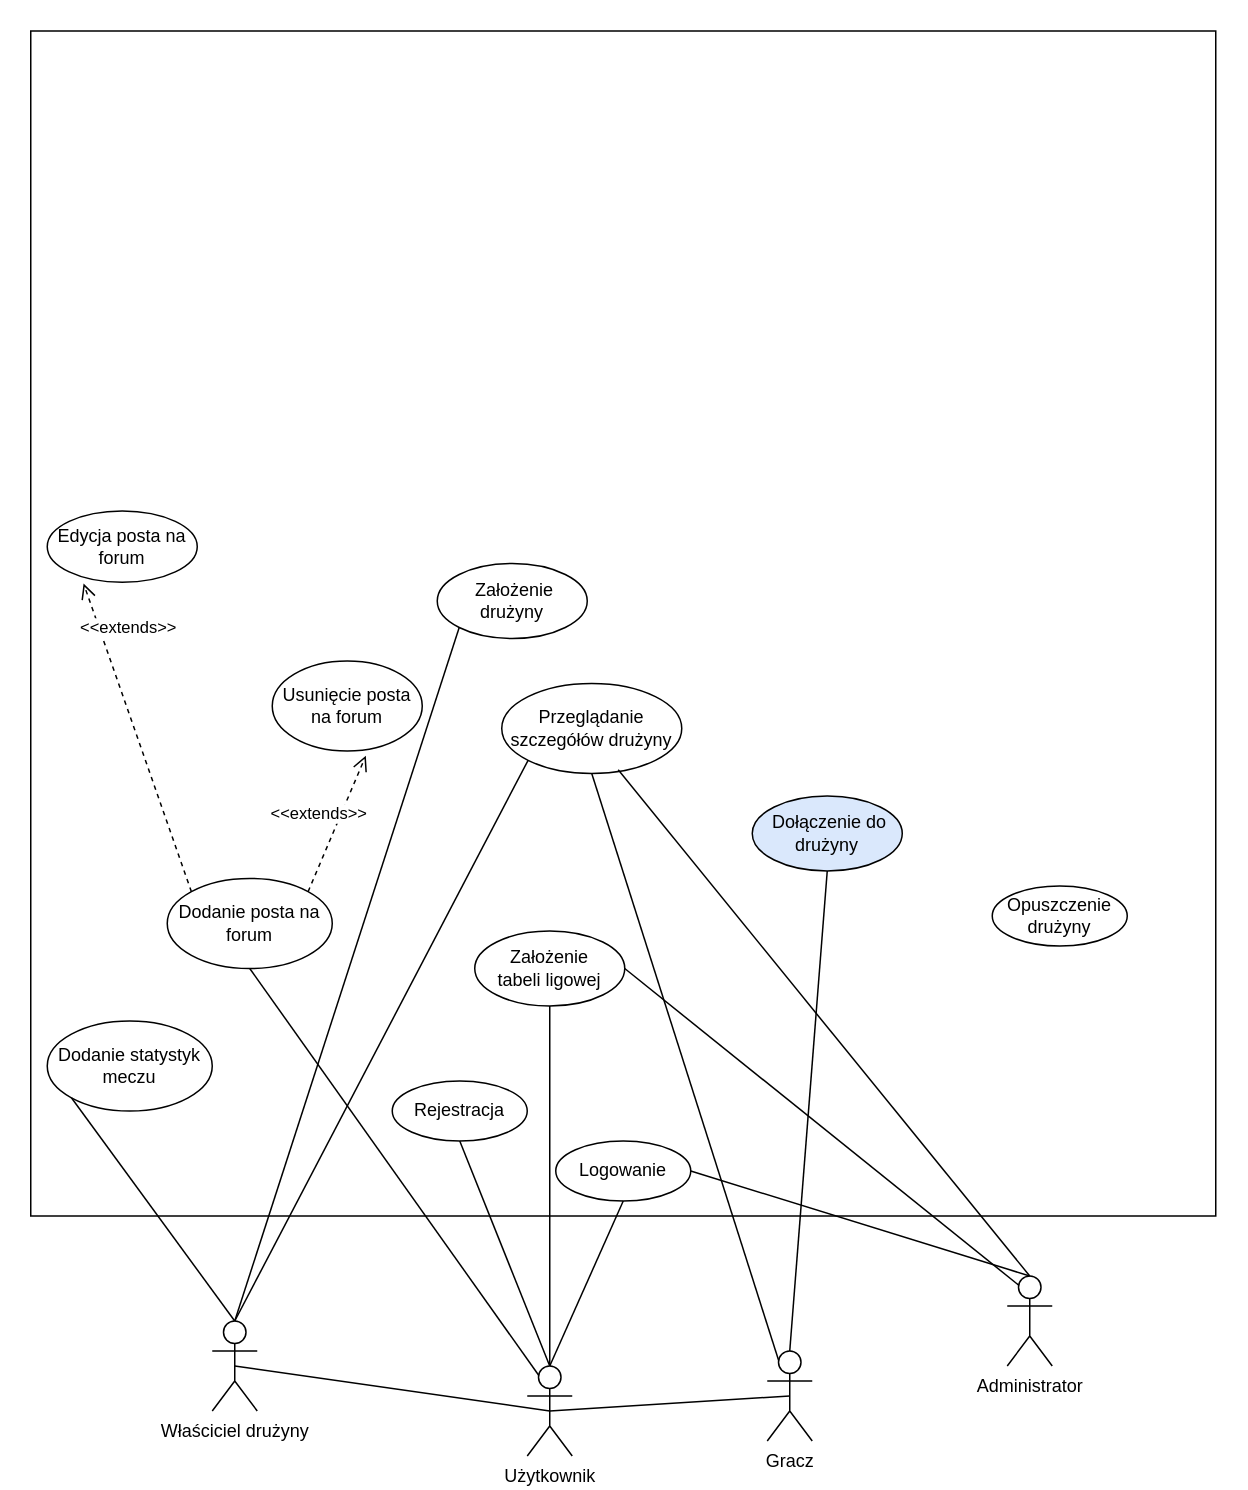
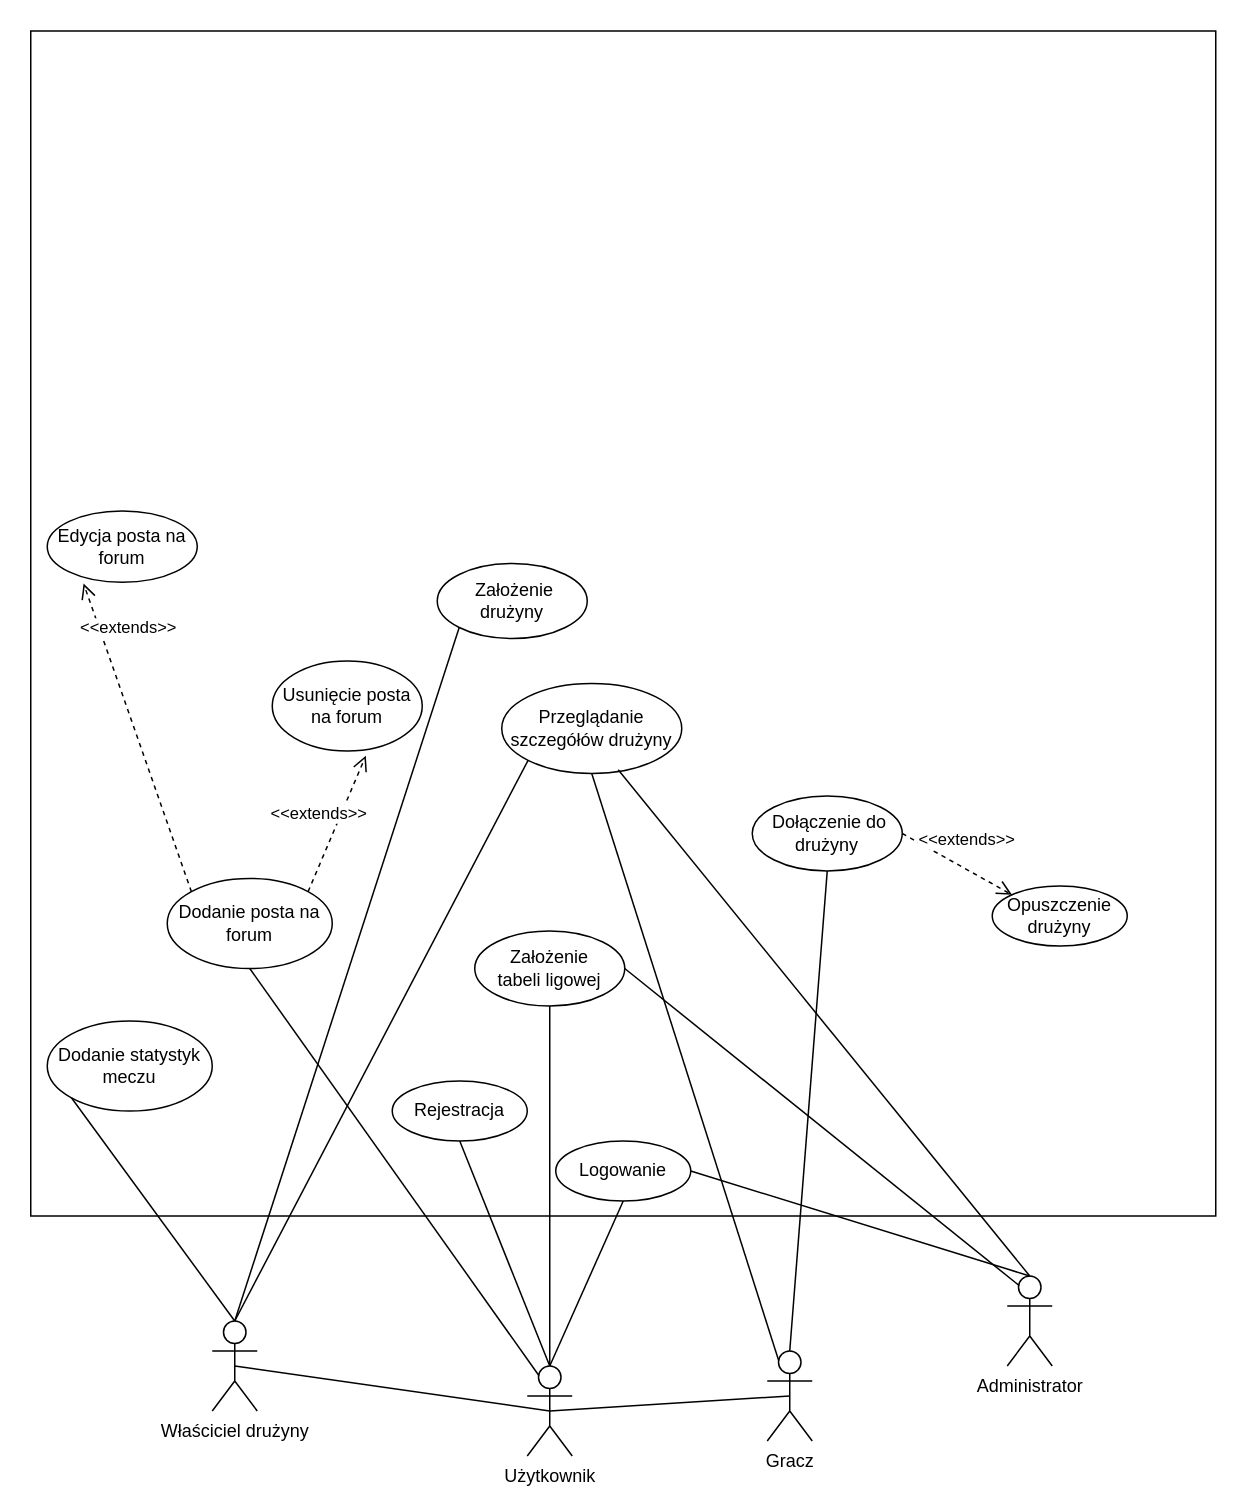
node "Dołączenie do drużyny": fillcolor #dae8fc -> #ffffff
edge "Dołączenie do drużyny" -> "Opuszczenie drużyny": added, label "<<extends>>"
